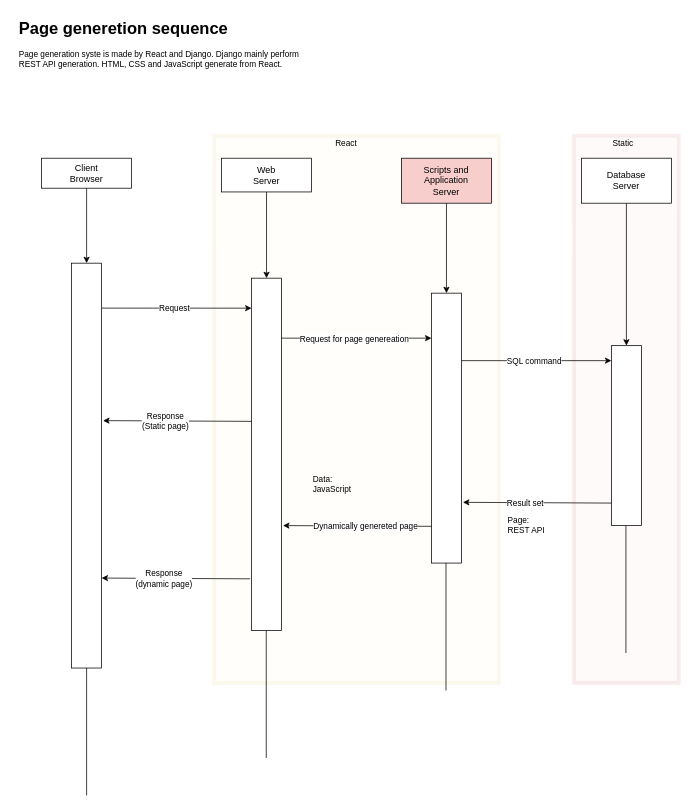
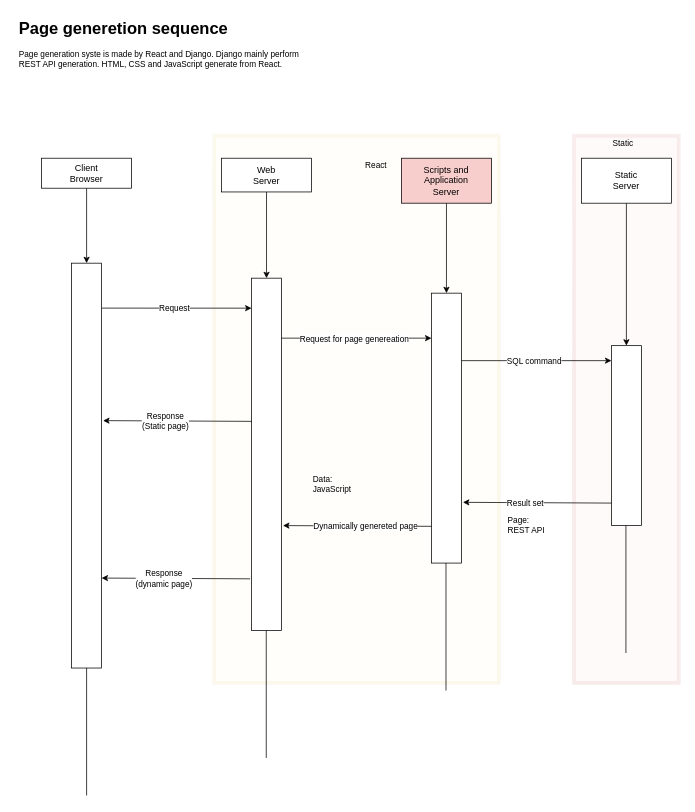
node "React": moved (349, 143) -> (379, 165)
node "Database Server": label "Database Server" -> "Static Server"
